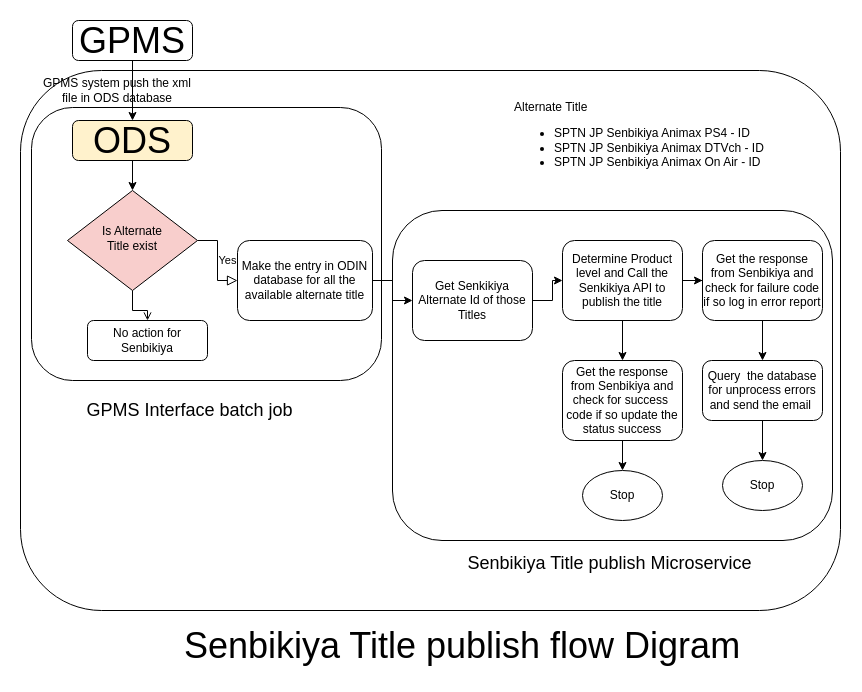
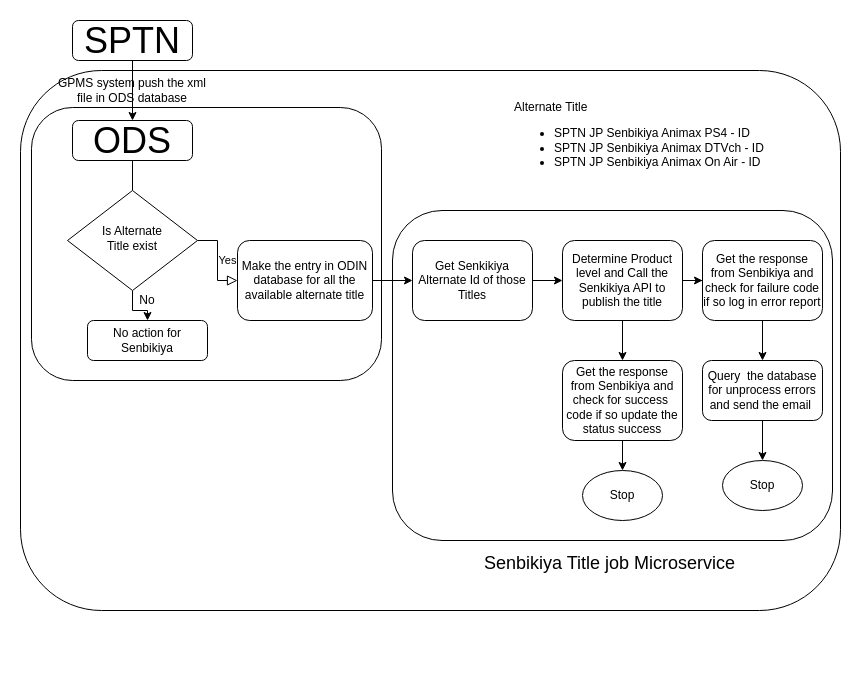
node "GPMS": label "GPMS" -> "SPTN"
node "GPMS system push the xml file in ODS database": moved (118, 91) -> (133, 91)
node "ODS": fillcolor #fff2cc -> #ffffff
edge "ODS" -> "Is Alternate Title exist": arrowhead classic -> none
node "Is Alternate Title exist": fillcolor #f8cecc -> #ffffff
node "No": added
node "Get Senkikiya Alternate Id of those Titles": moved (473, 301) -> (473, 281)
edge "Is Alternate Title exist" -> "No action for Senbikiya": arrowhead open -> classic
node "GPMS Interface batch job": removed
node "Senbikiya Title publish Microservice": label "Senbikiya Title publish Microservice" -> "Senbikiya Title job Microservice"
node "Senbikiya Title publish flow Digram": removed
